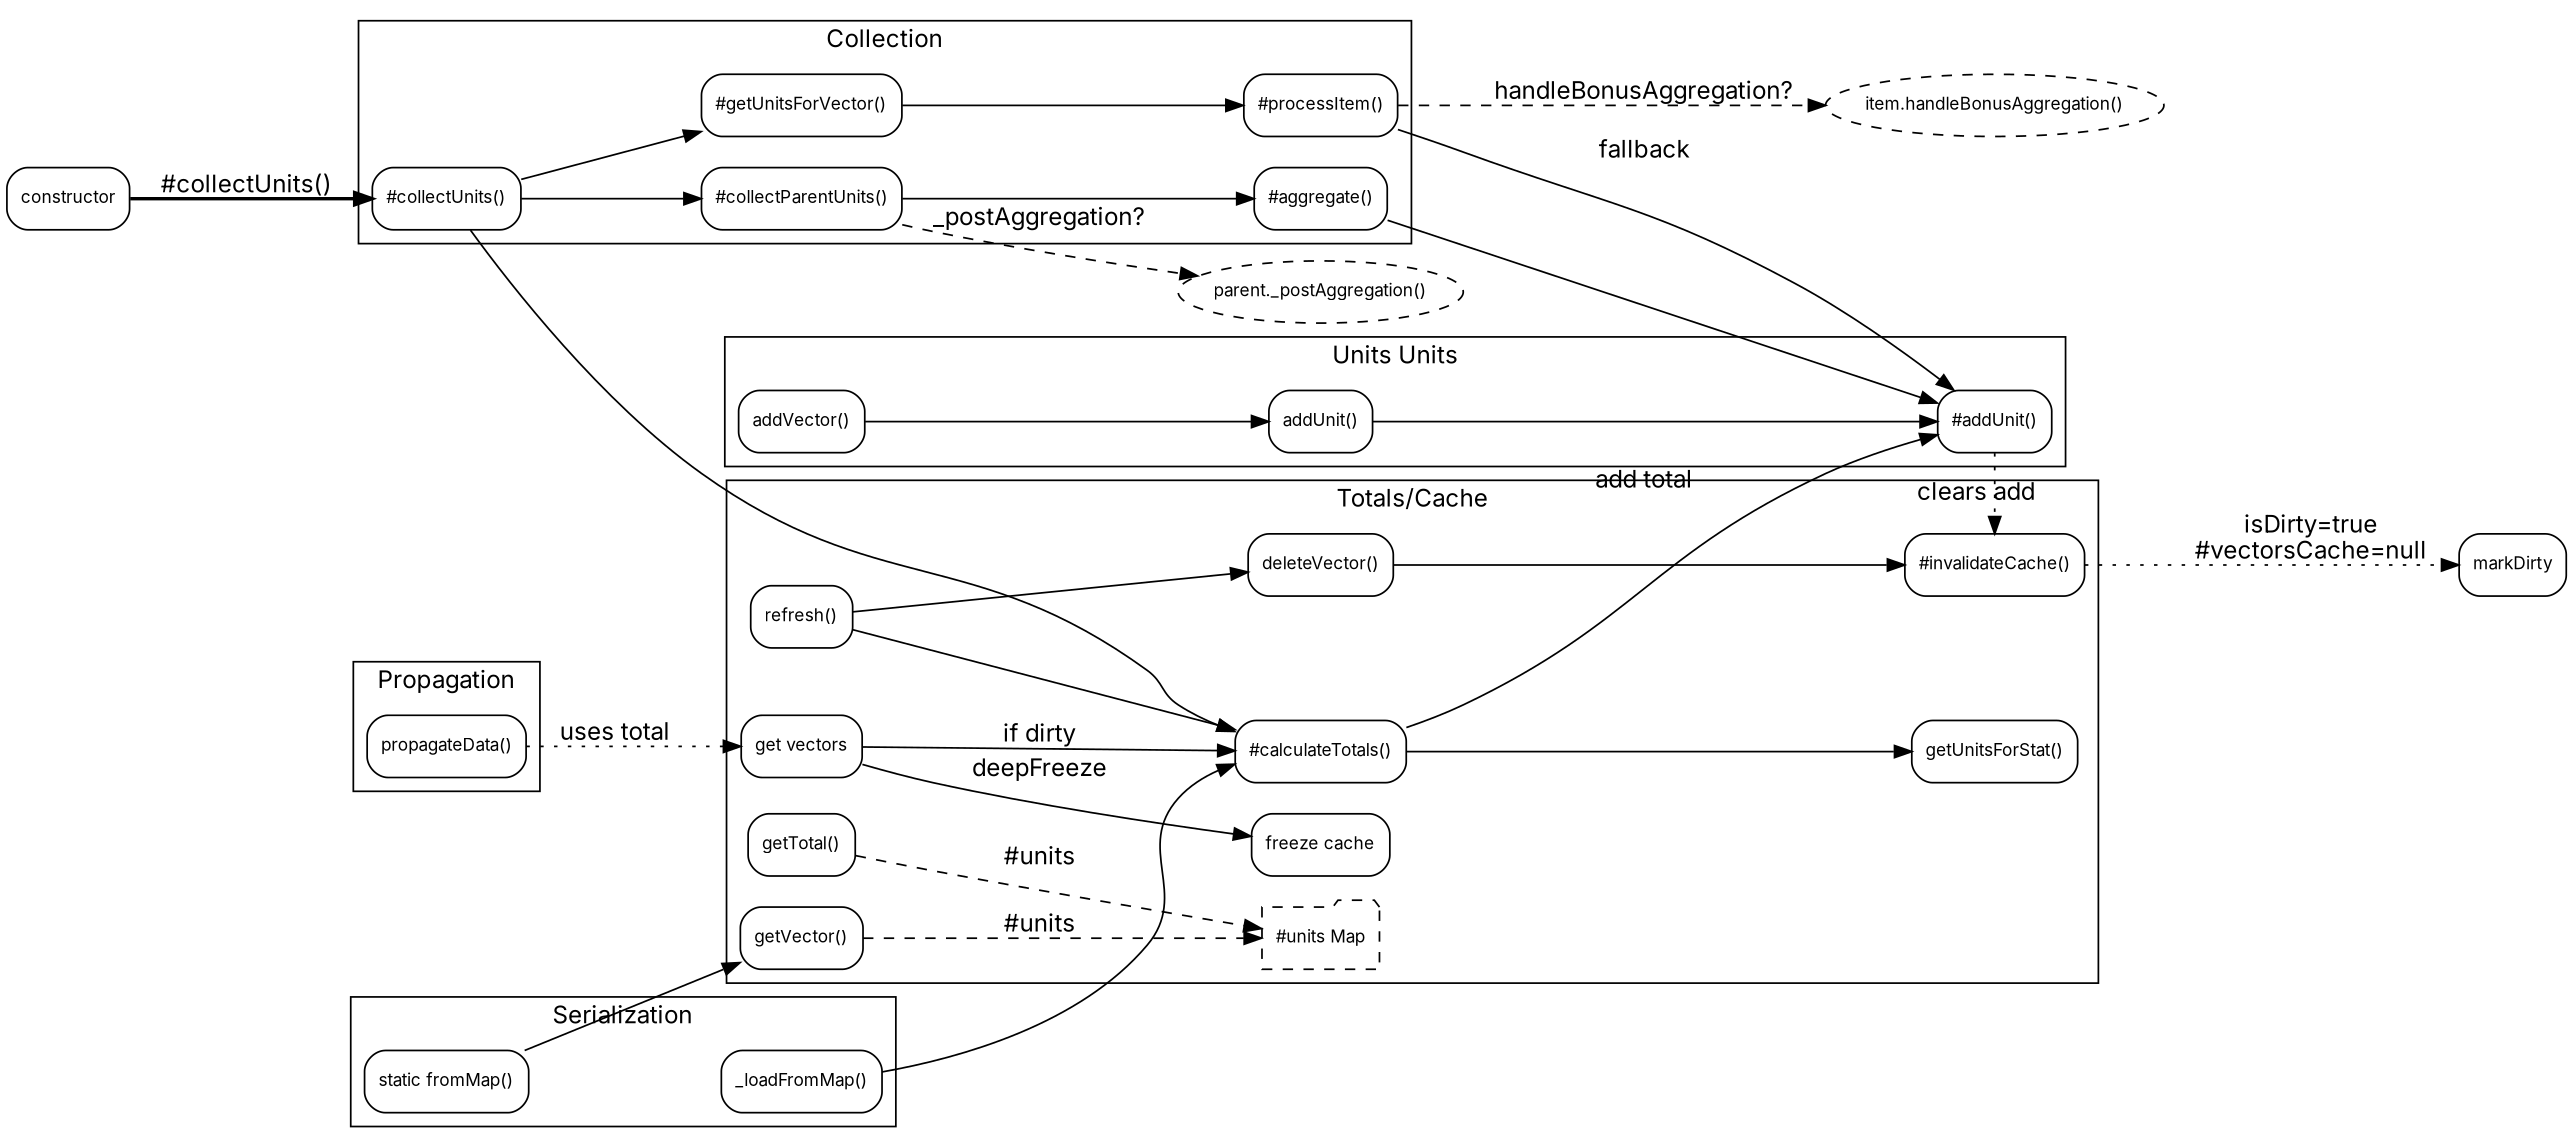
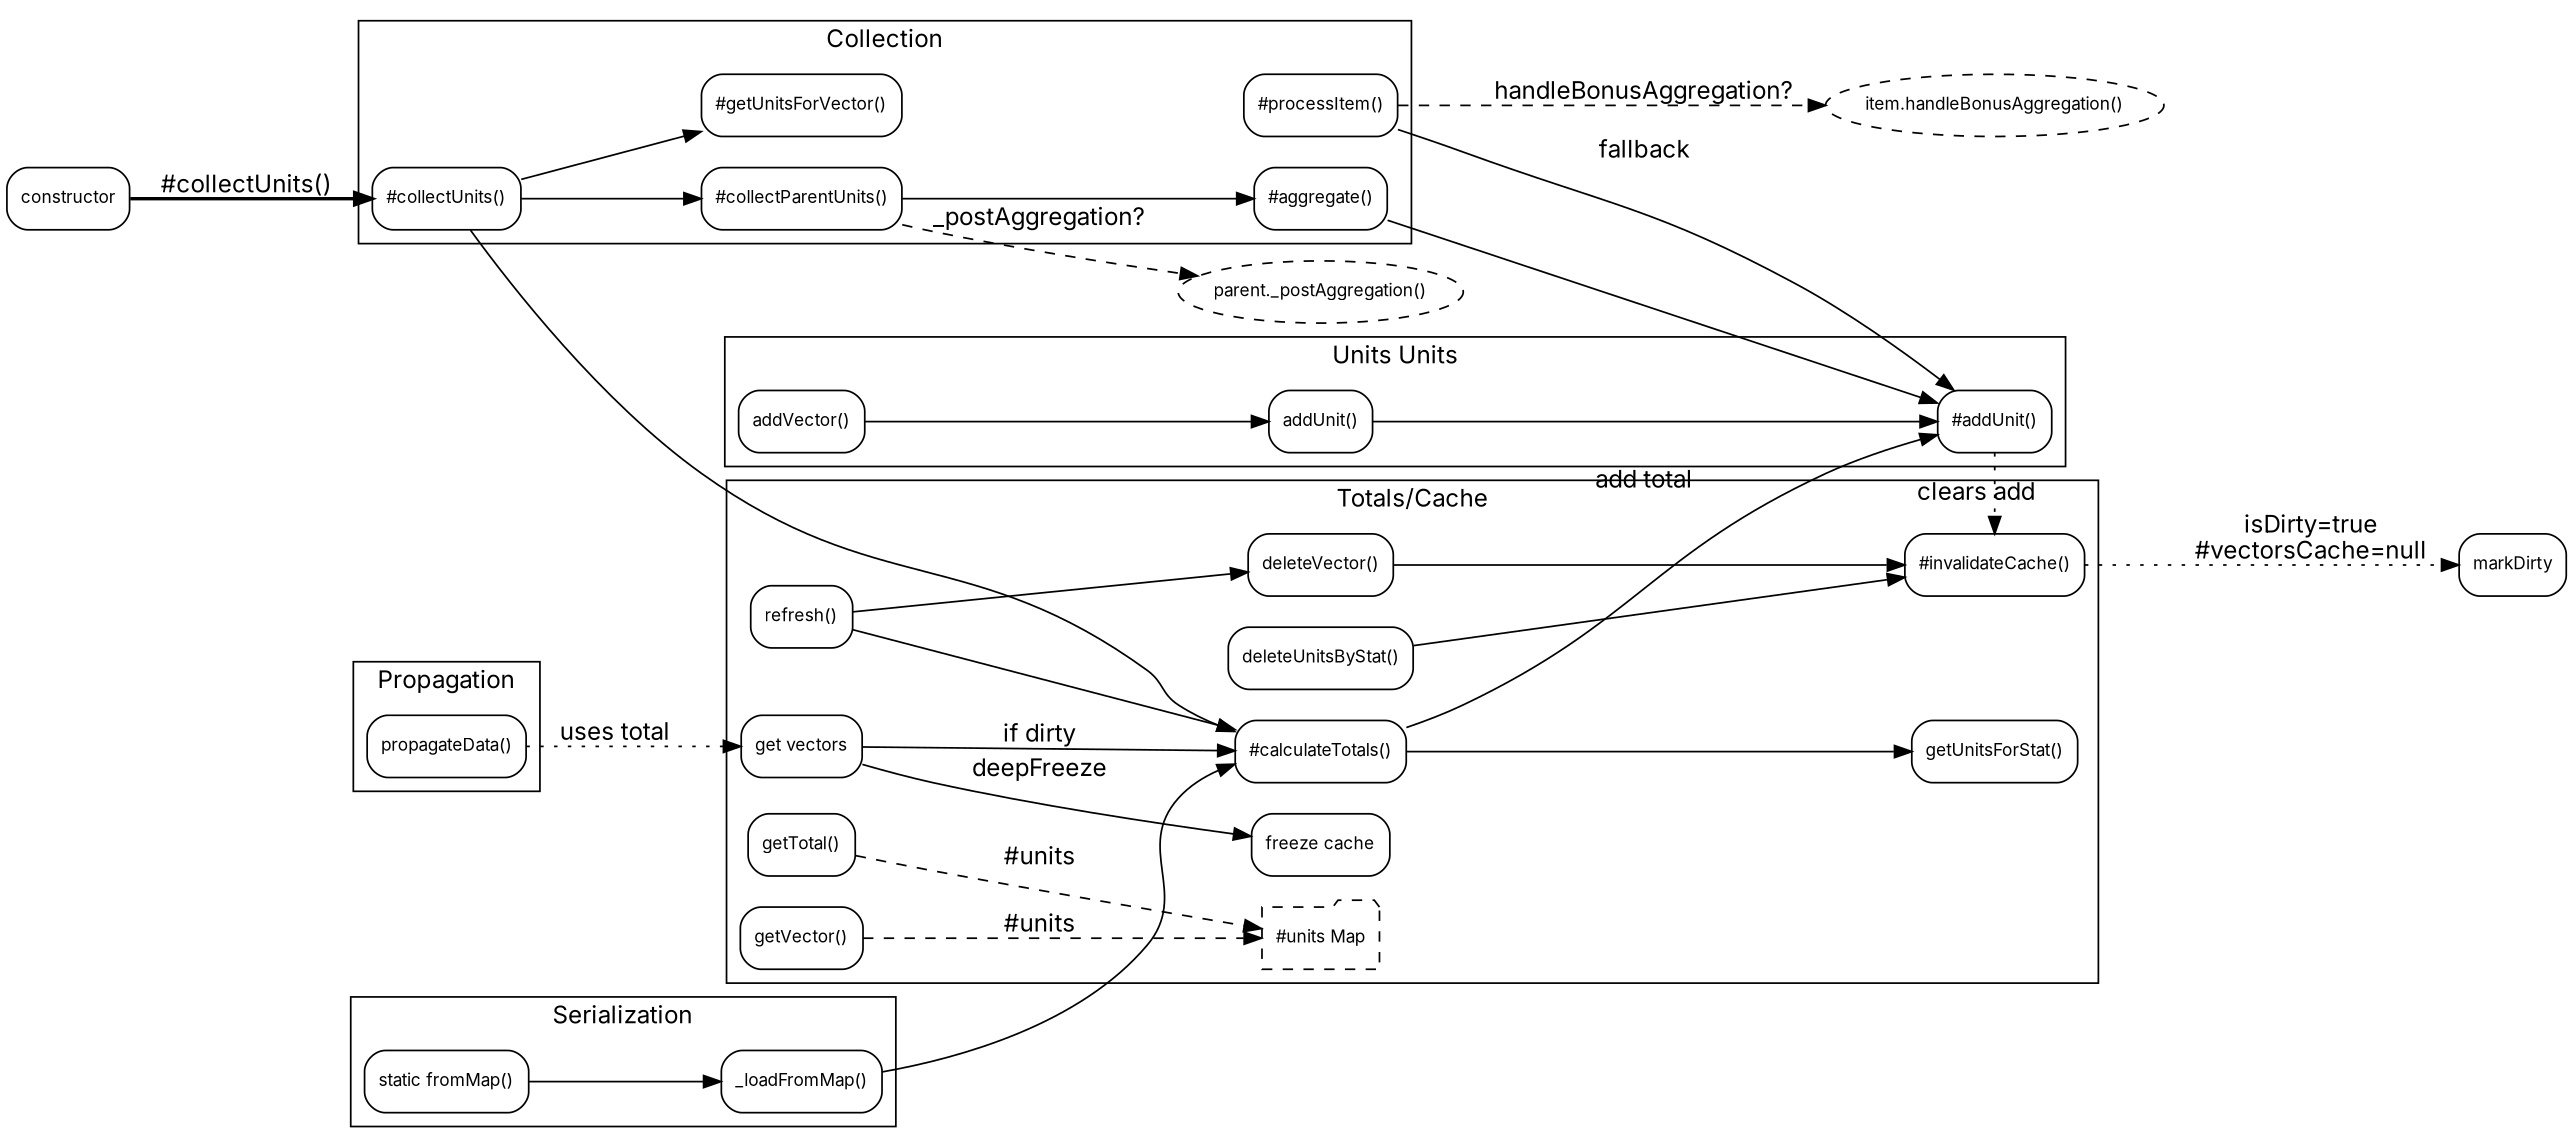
edge "#getUnitsForVector()" -> "#processItem()": removed
node "deleteUnitsByStat()": added
edge "static fromMap()" -> "getVector()": now "static fromMap()" -> "_loadFromMap()"
